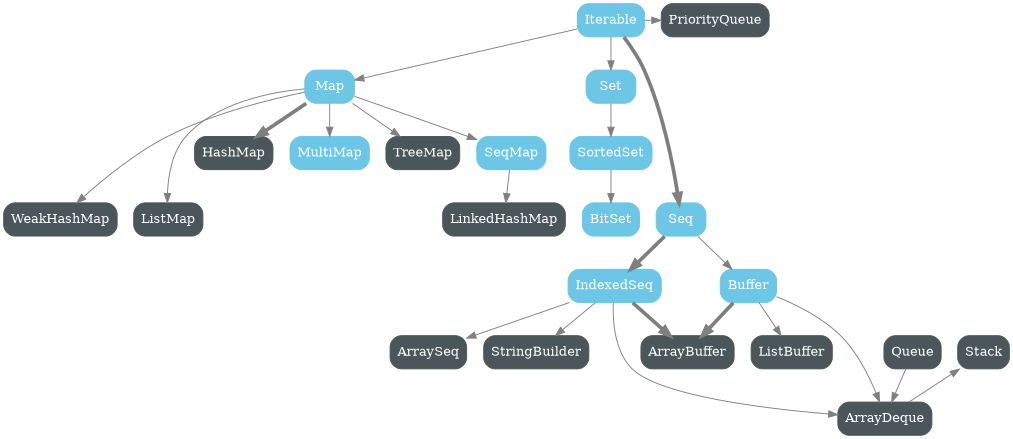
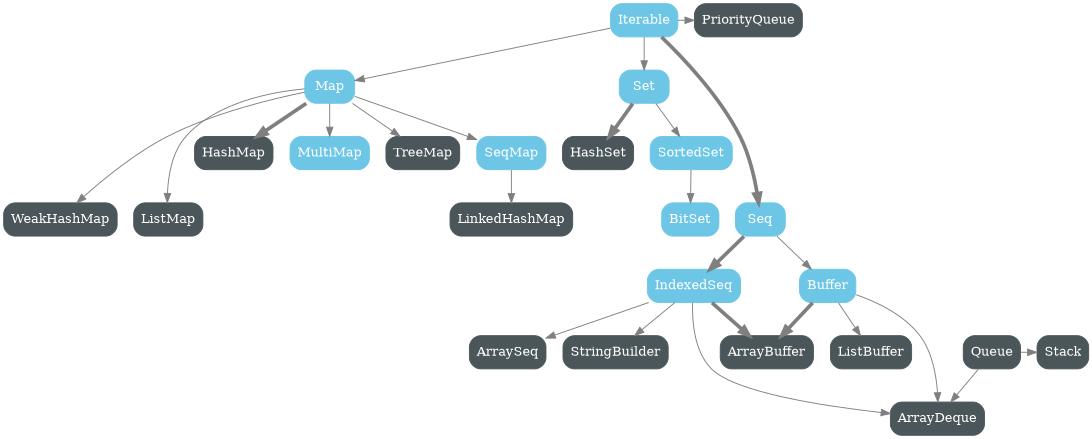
node "HashSet": added
edge "ArrayDeque" -> "Stack": now "Queue" -> "Stack"
